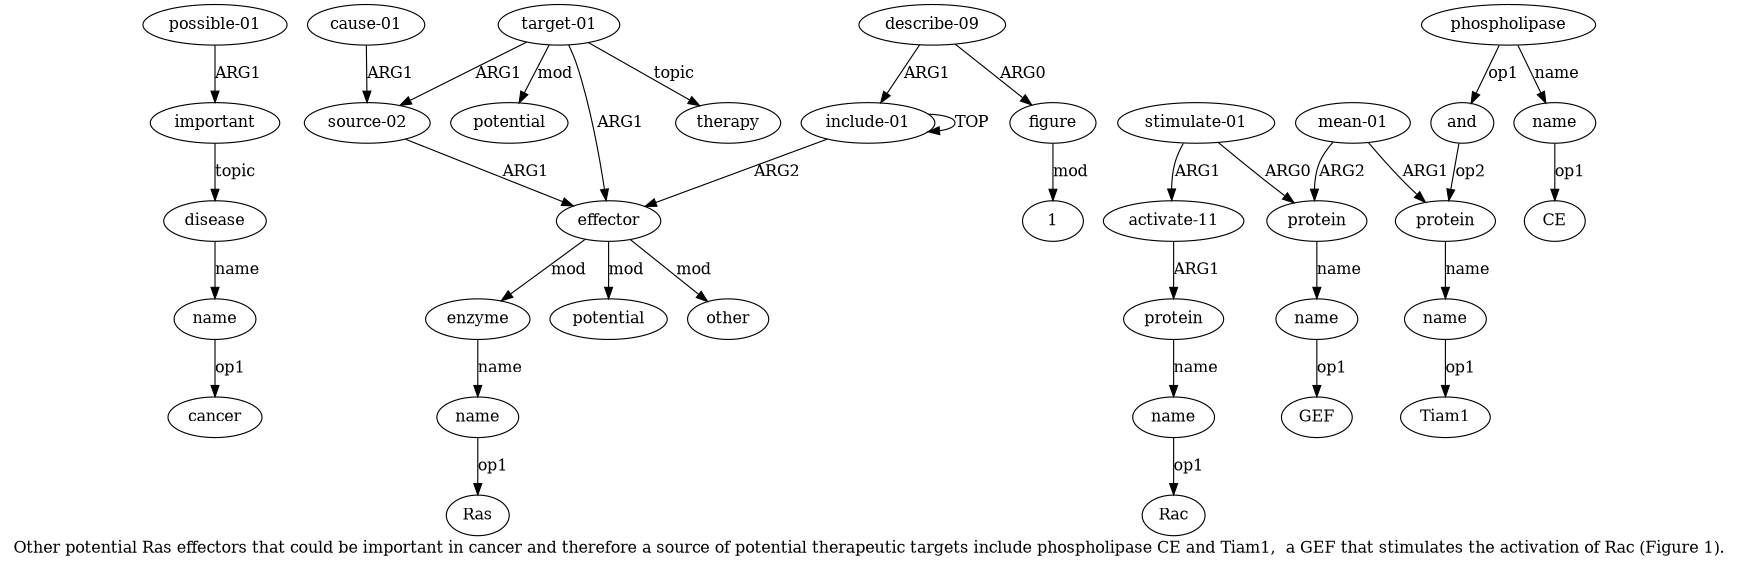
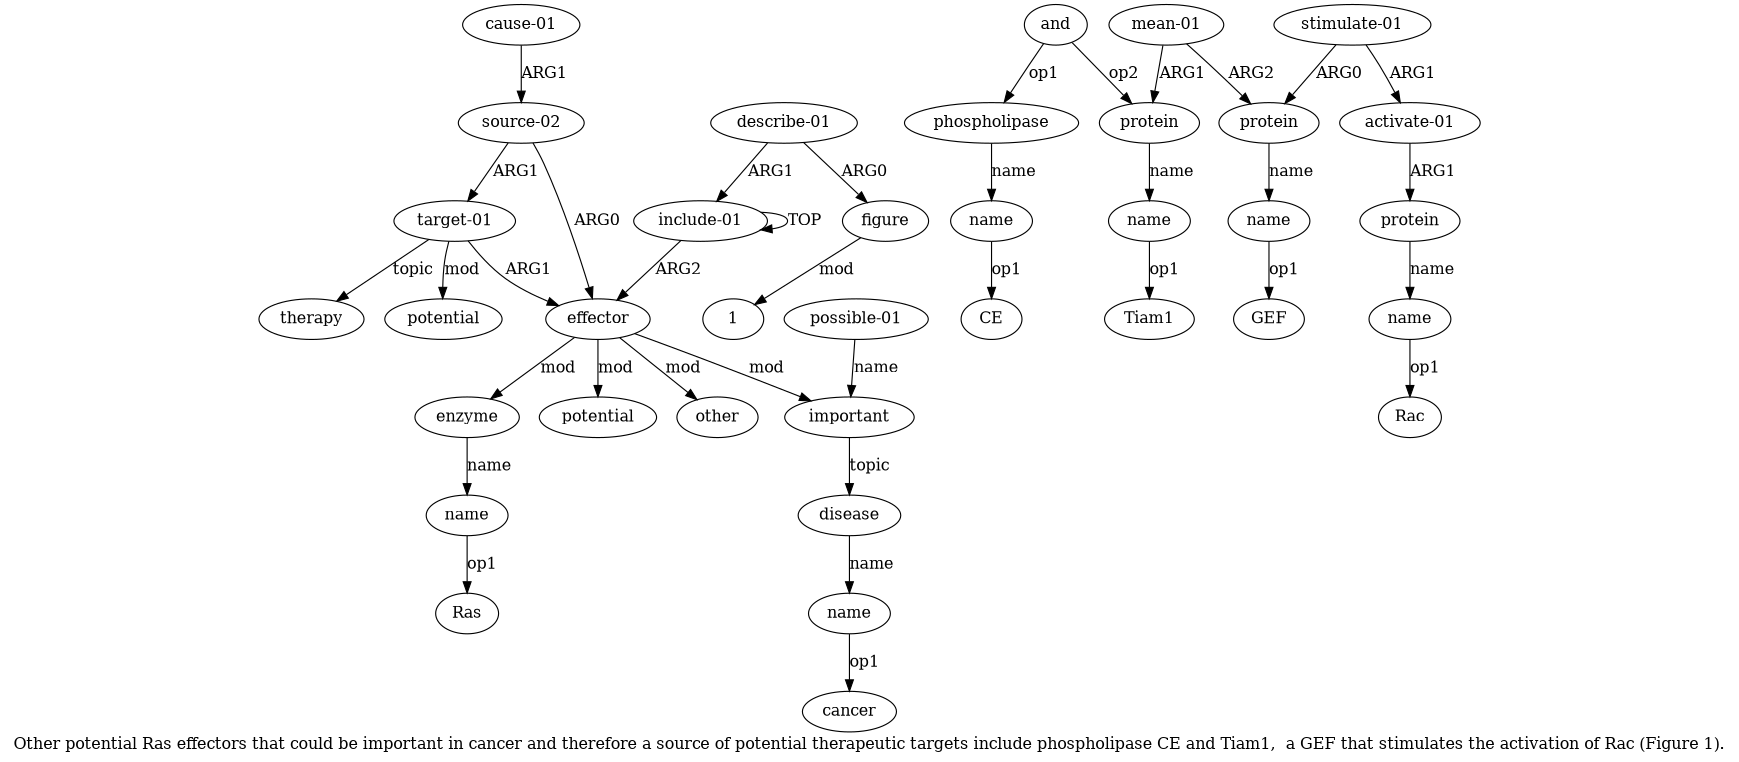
node "describe-09": label "describe-09" -> "describe-01"
edge "phospholipase" -> "and": reversed
edge "target-01" -> "source-02": reversed
edge "possible-01" -> "important": label "ARG1" -> "name"
edge "source-02" -> "effector": label "ARG1" -> "ARG0"
node "activate-11": label "activate-11" -> "activate-01"
edge "effector" -> "important": added, label "mod"
